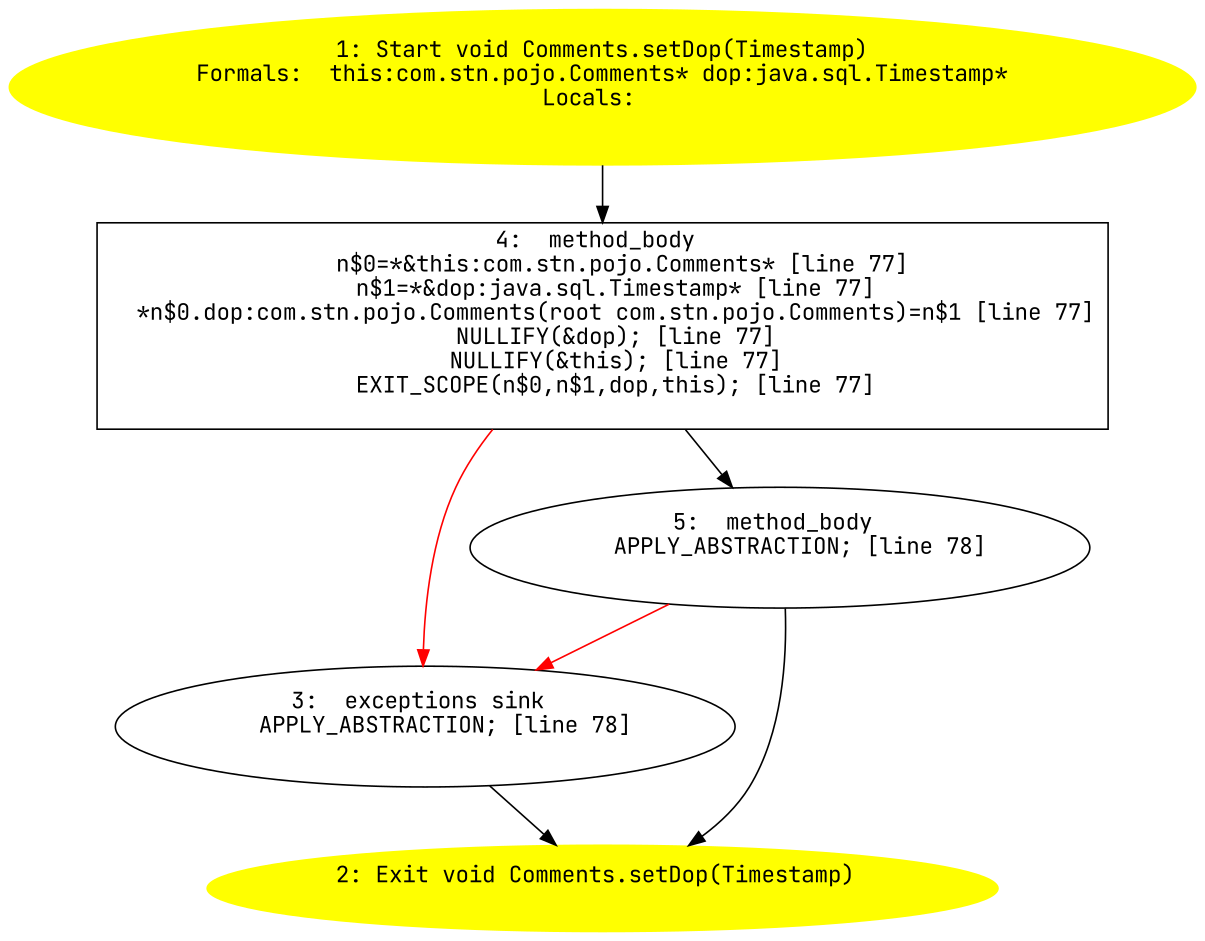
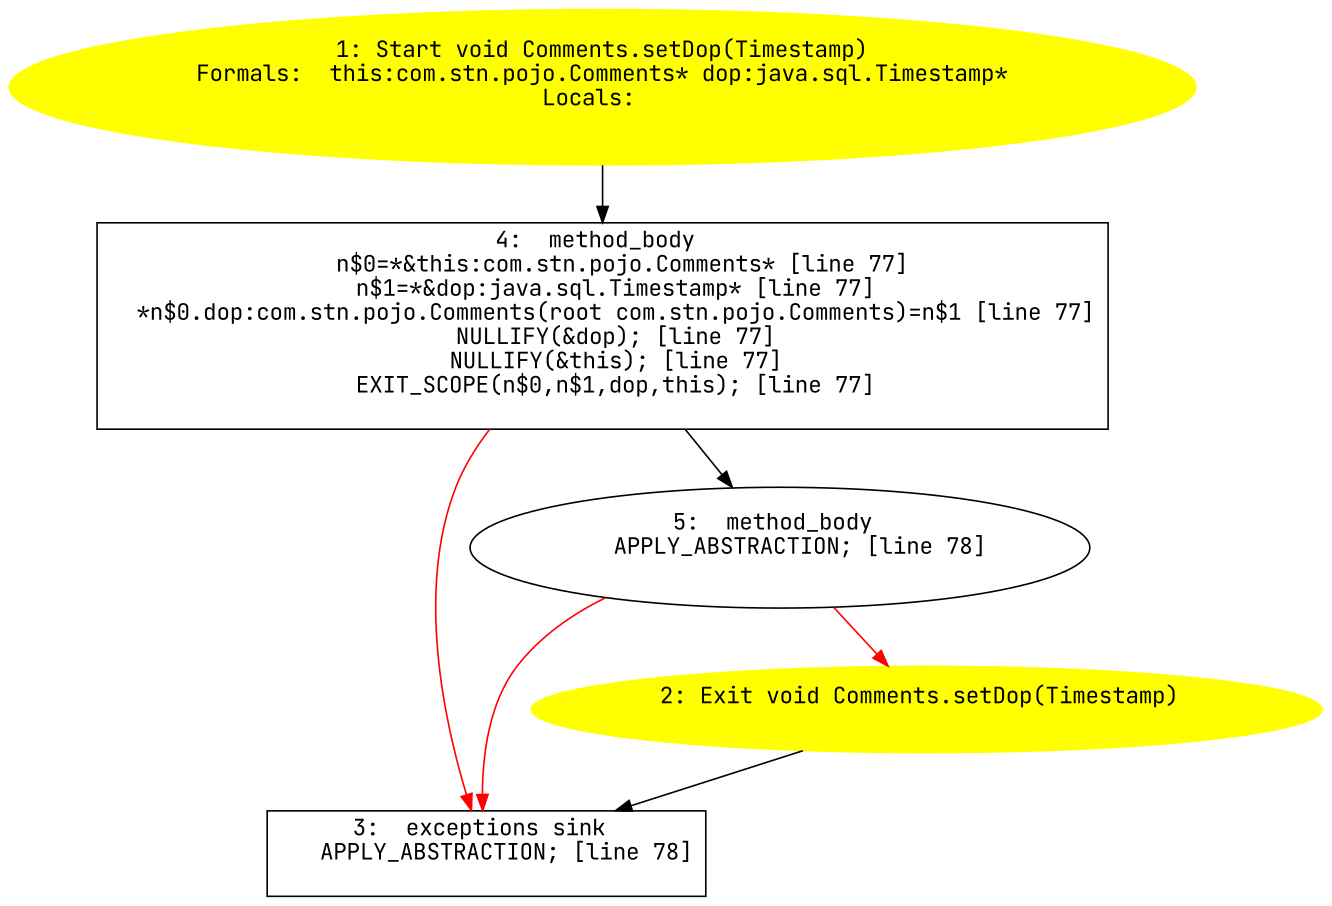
node "3:  exceptions sink APPLY_ABSTRACTION; [line 78]": shape ellipse -> box
edge "5:  method_body APPLY_ABSTRACTION; [line 78]" -> "2: Exit void Comments.setDop(Timestamp)": color black -> red
edge "3:  exceptions sink APPLY_ABSTRACTION; [line 78]" -> "2: Exit void Comments.setDop(Timestamp)": reversed
